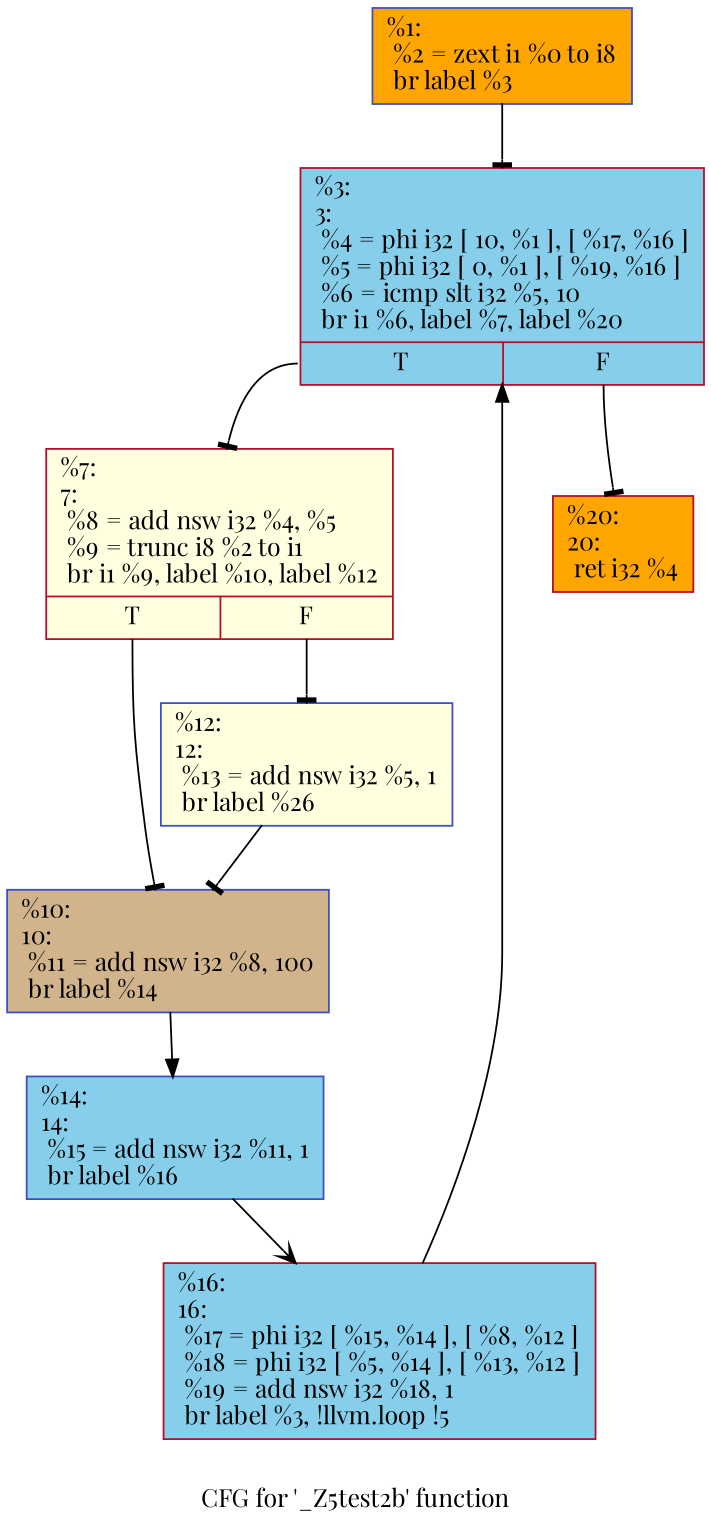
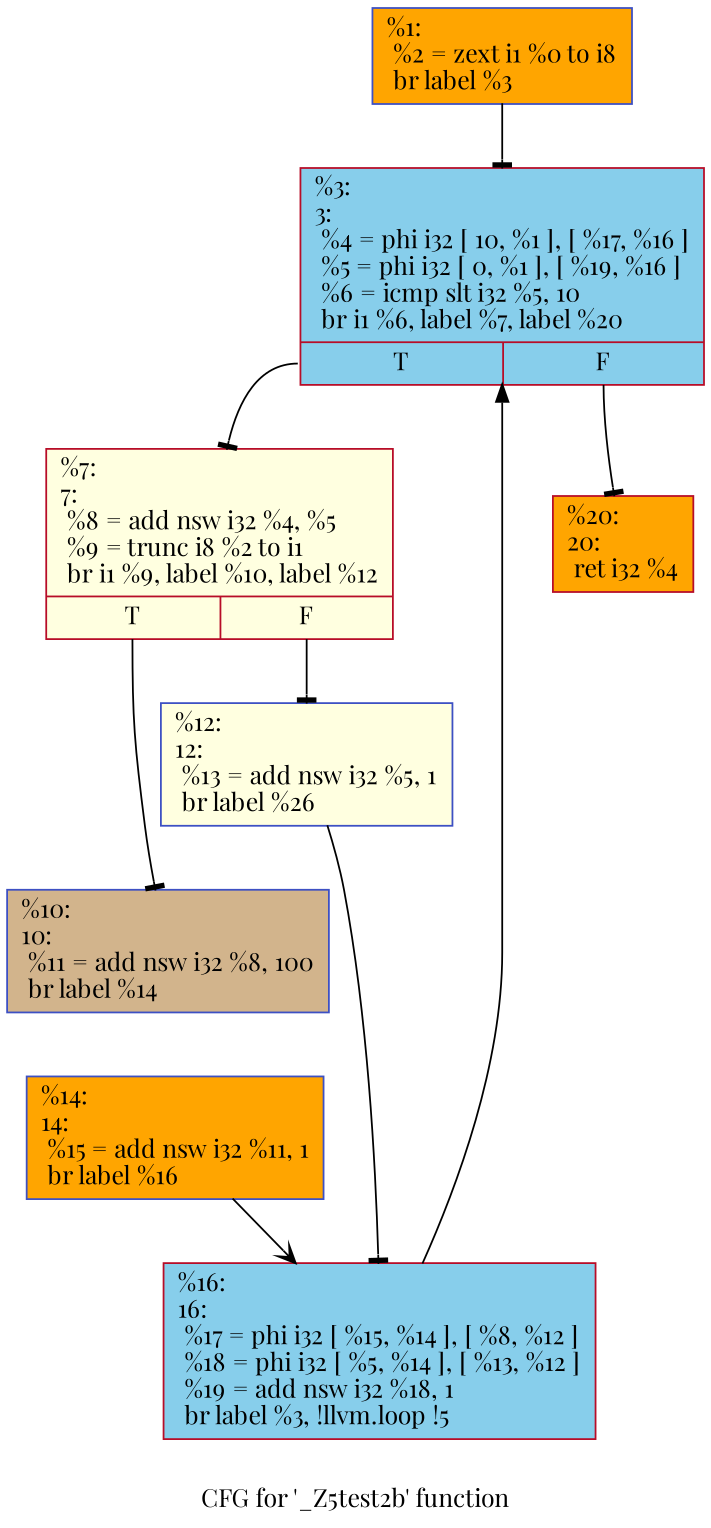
edge "%12:" -> "%10:": now "%12:" -> "%16:"
edge "%10:" -> "%14:": removed
node "%14:": fillcolor skyblue -> orange
